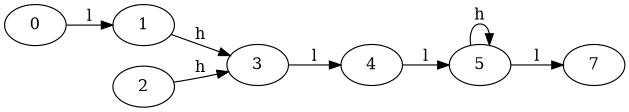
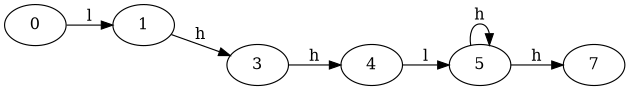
edge "3" -> "4": label "l" -> "h"
edge "5" -> "7": label "l" -> "h"
node "2": removed
